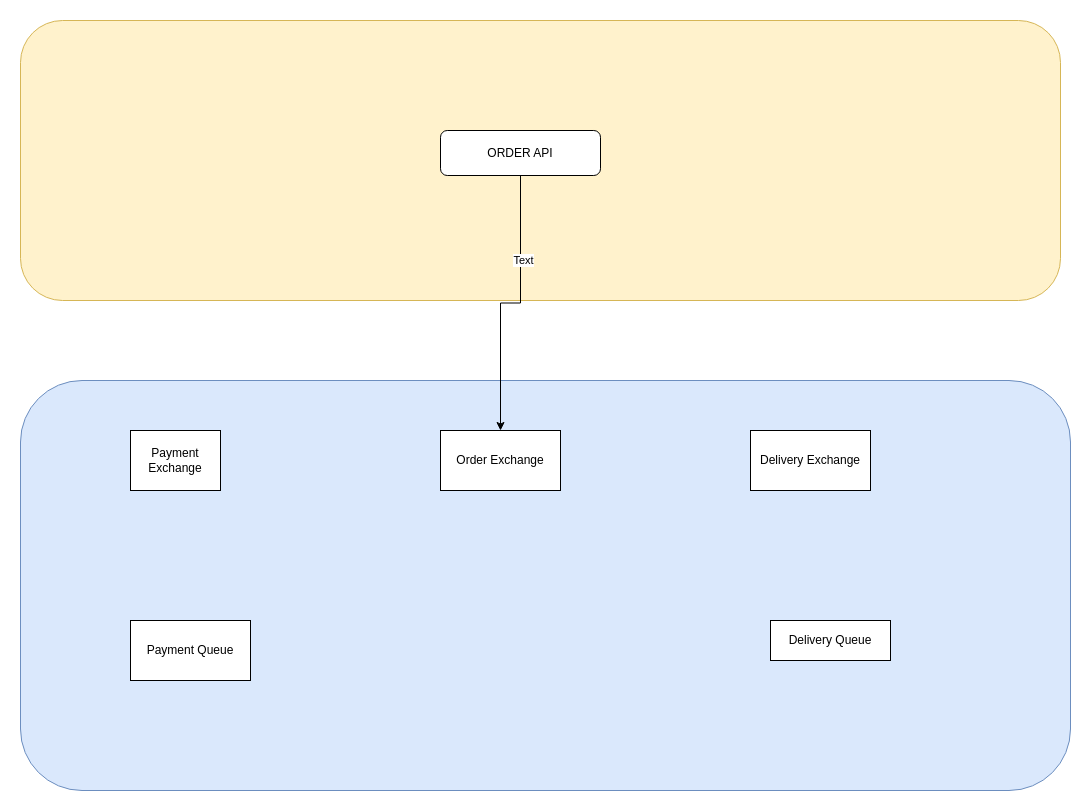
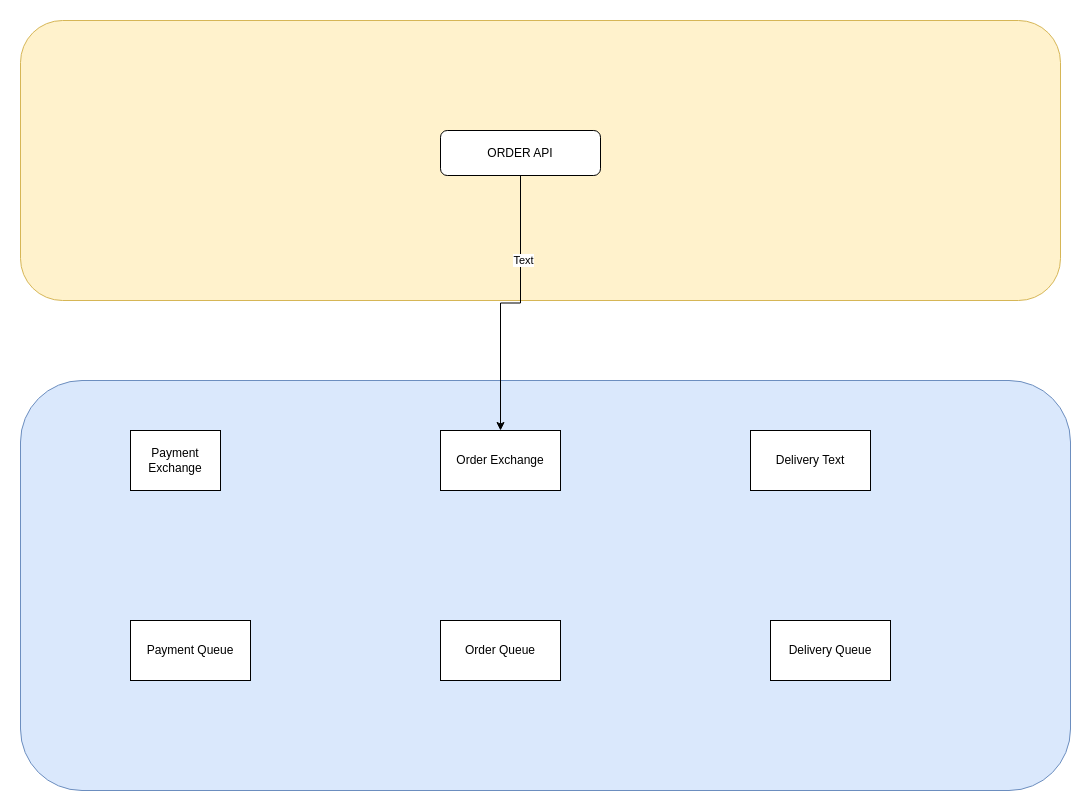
node "Delivery Exchange": label "Delivery Exchange" -> "Delivery Text"
node "Delivery Queue": size 120x40 -> 120x60
node "Order Queue": added
